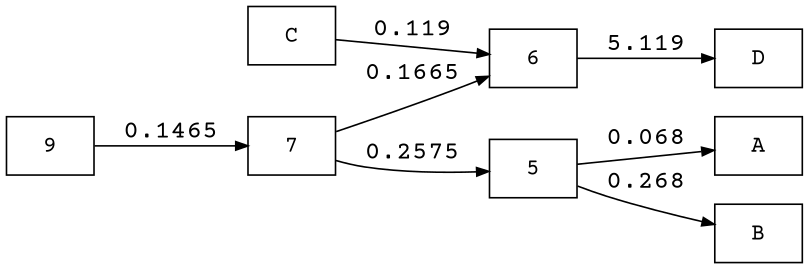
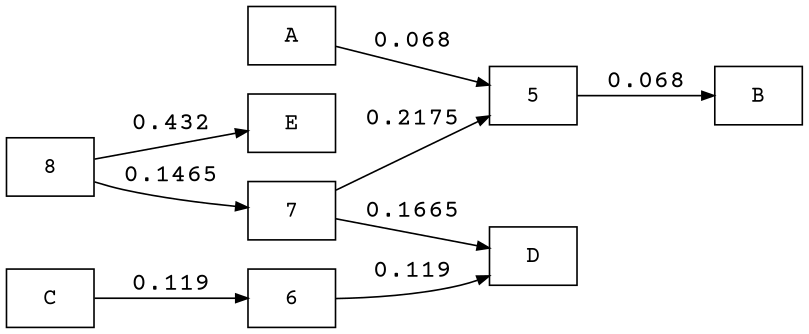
edge "6" -> "D": label "5.119" -> "0.119"
edge "7" -> "6": now "7" -> "D"
node "E": added
node "9": label "9" -> "8"
edge "7" -> "5": label "0.2575" -> "0.2175"
edge "5" -> "A": reversed
edge "5" -> "B": label "0.268" -> "0.068"
